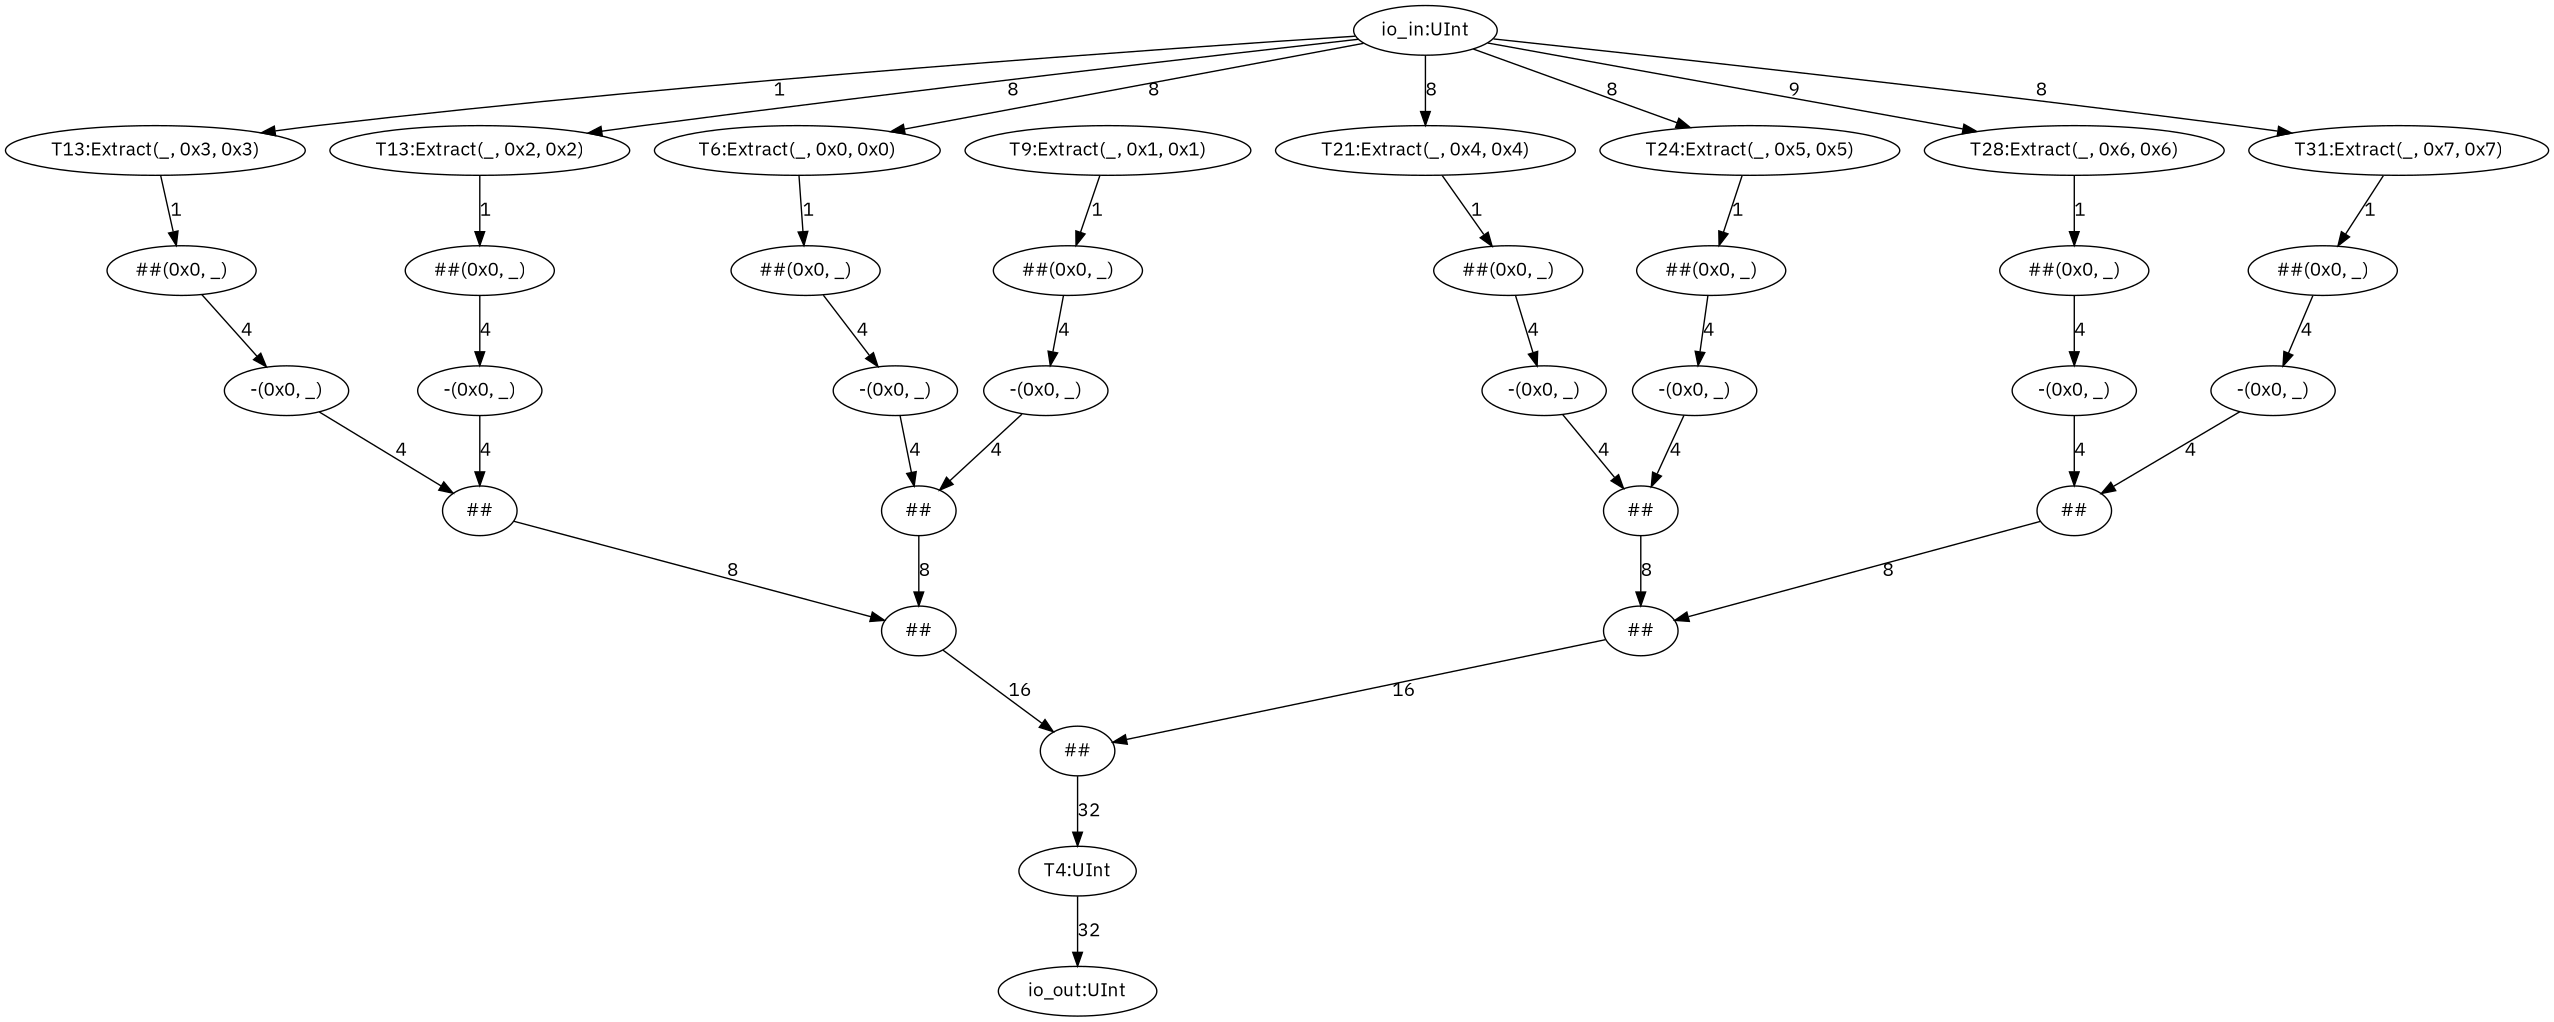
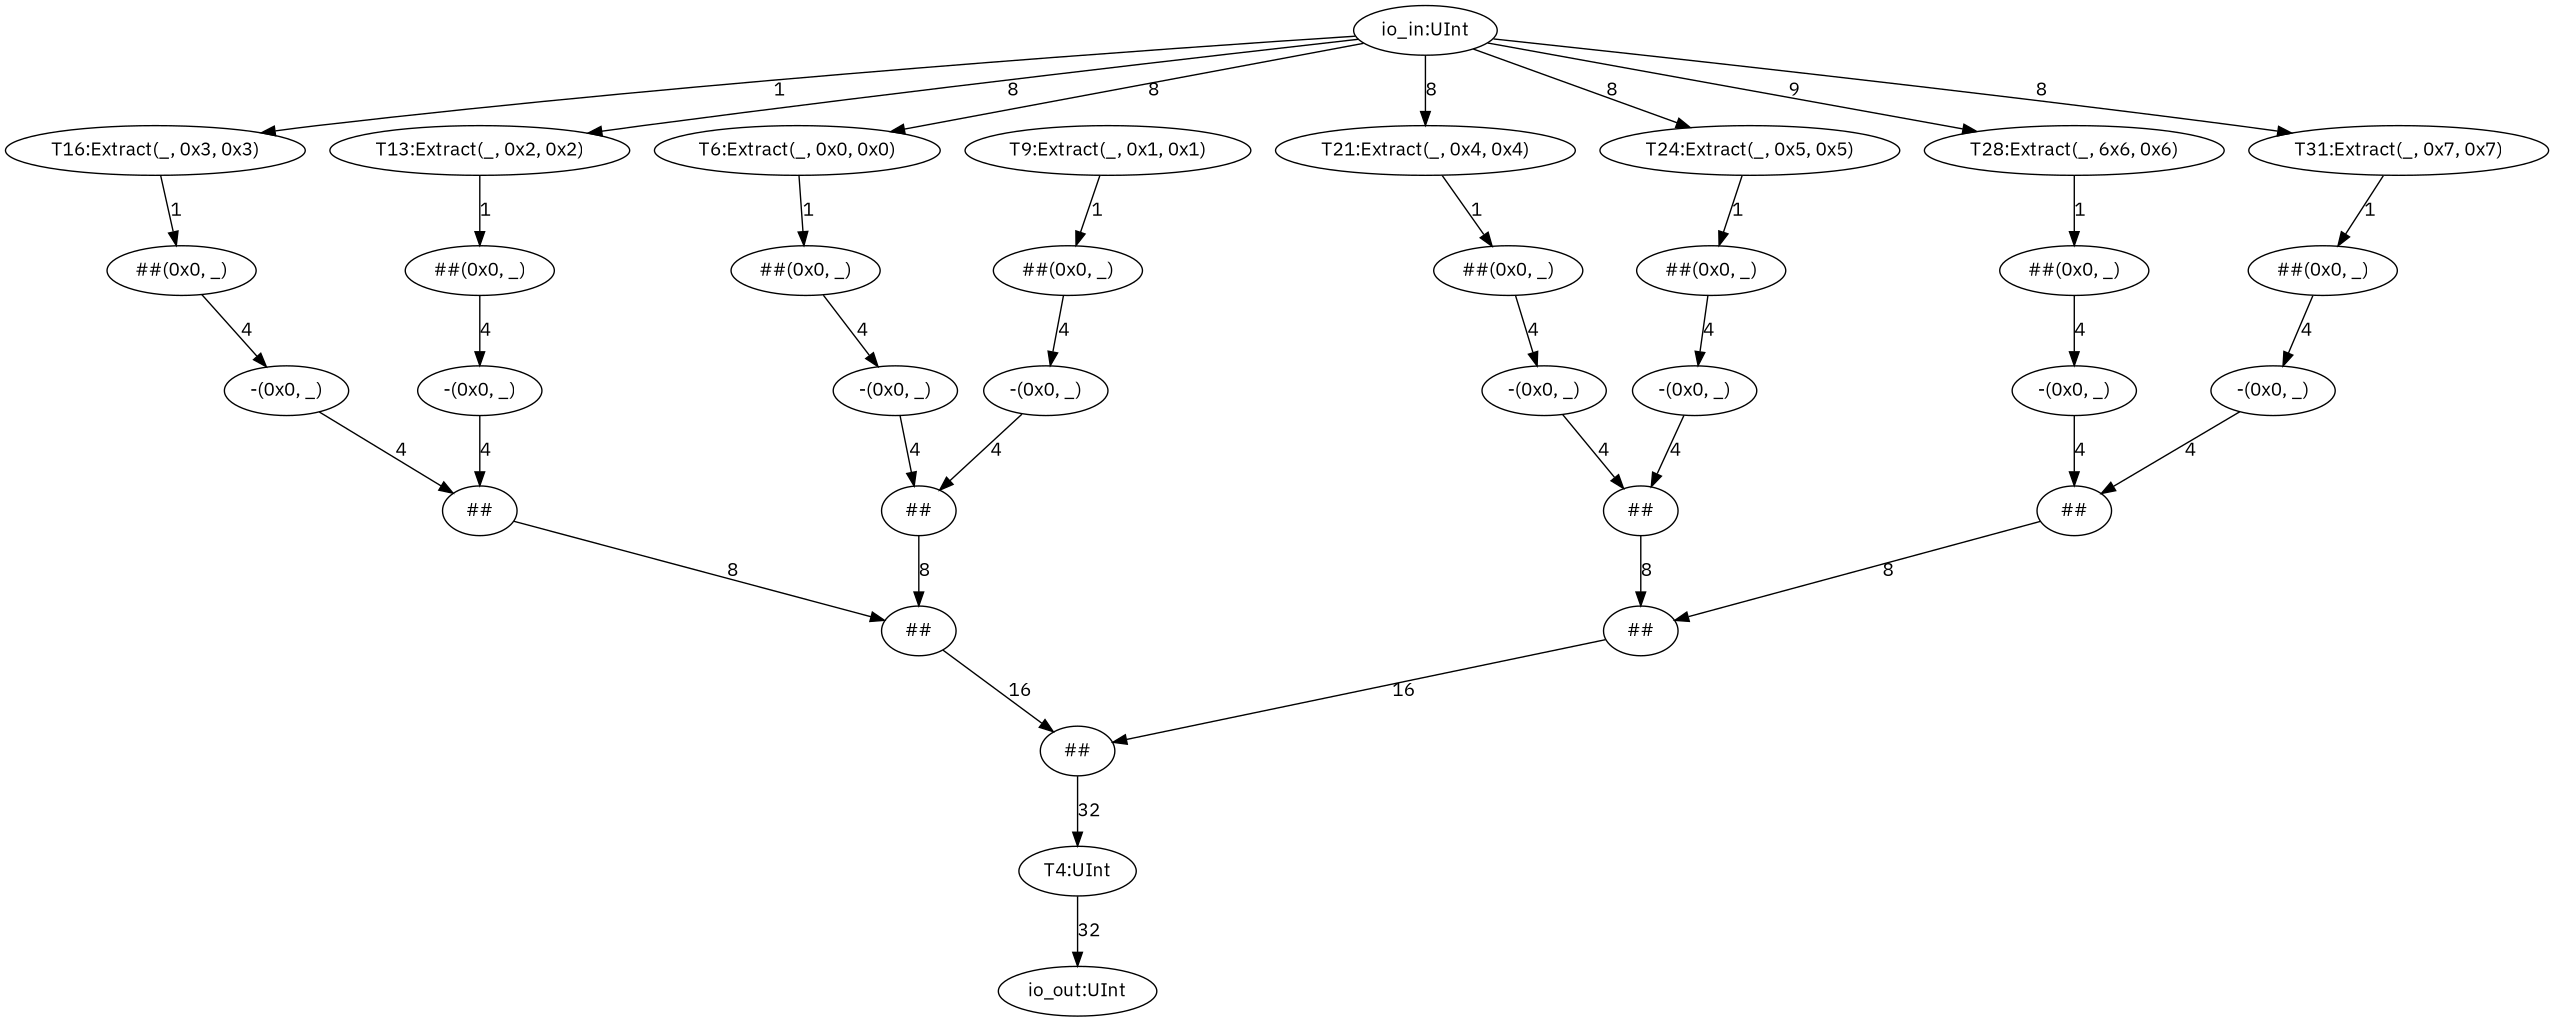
node "T13:Extract(_, 0x3, 0x3)": label "T13:Extract(_, 0x3, 0x3)" -> "T16:Extract(_, 0x3, 0x3)"
node "T28:Extract(_, 0x6, 0x6)": label "T28:Extract(_, 0x6, 0x6)" -> "T28:Extract(_, 6x6, 0x6)"
